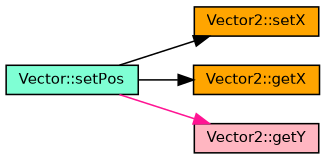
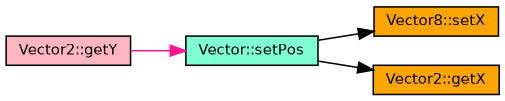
node "Vector2::setX": label "Vector2::setX" -> "Vector8::setX"
edge "Vector::setPos" -> "Vector2::getY": reversed
